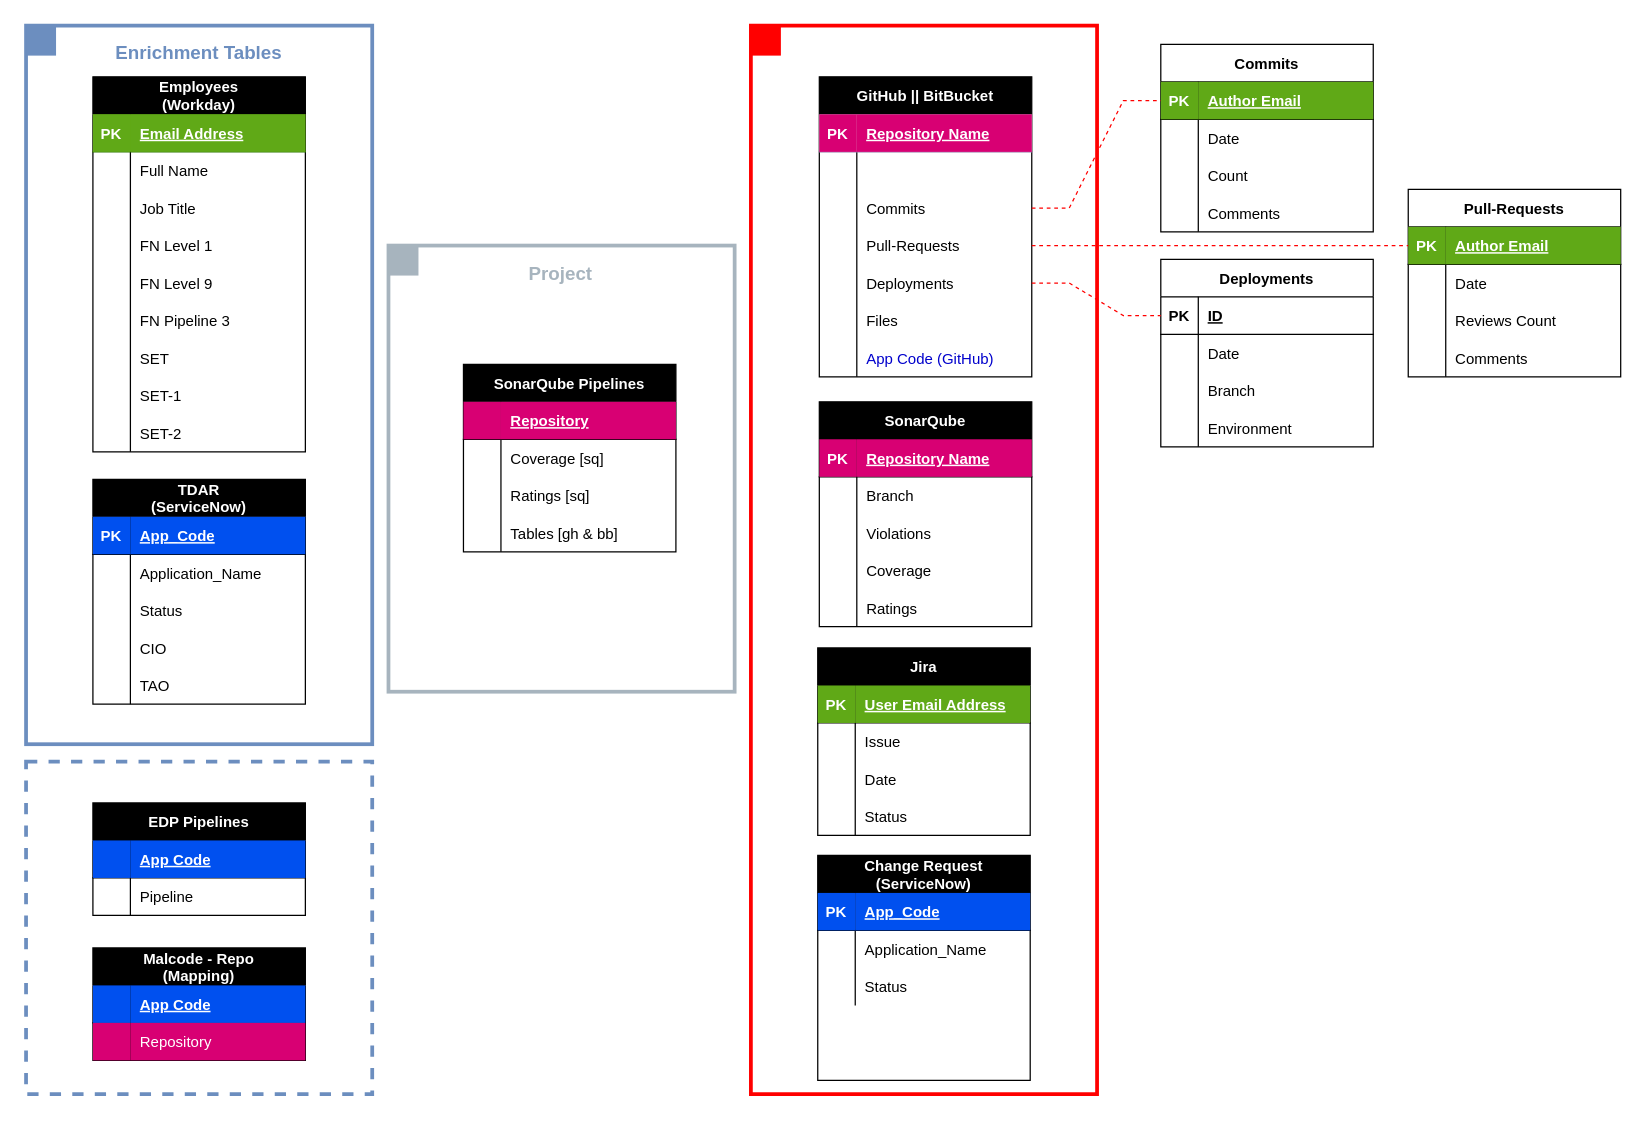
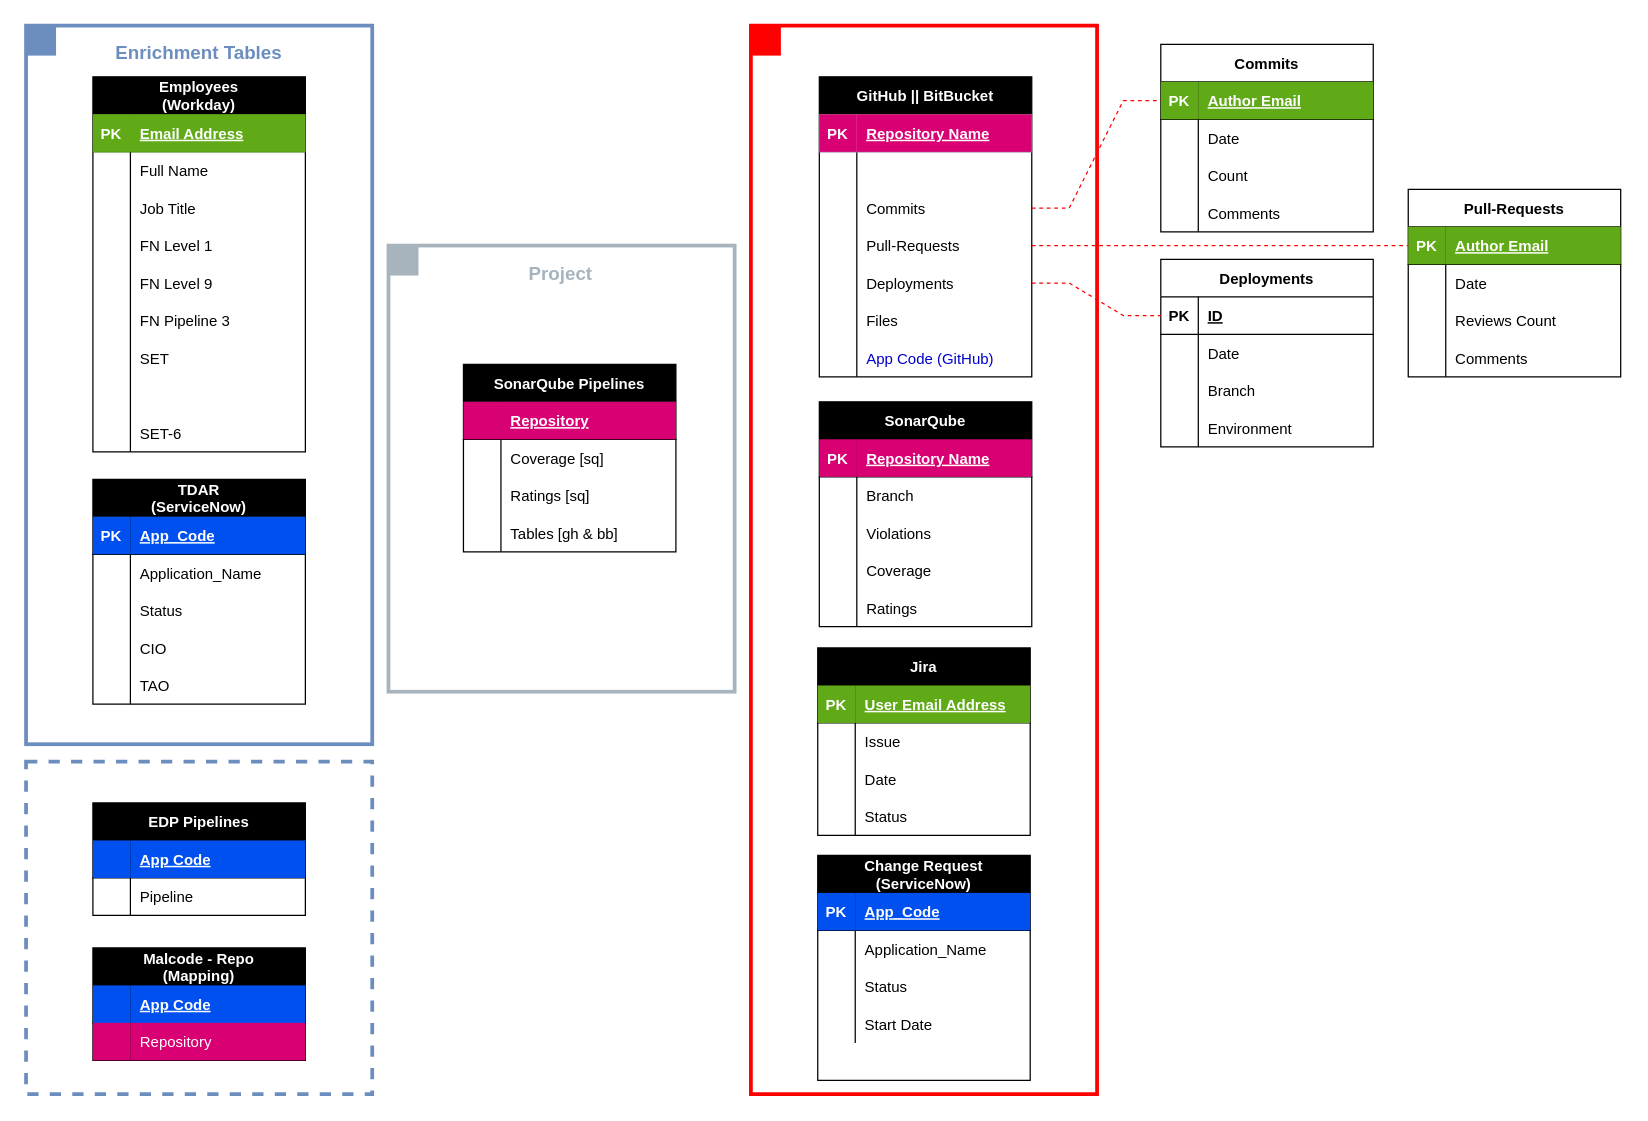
node "SET-1": removed
node "SET-2": label "SET-2" -> "SET-6"
node "Start Date": added
